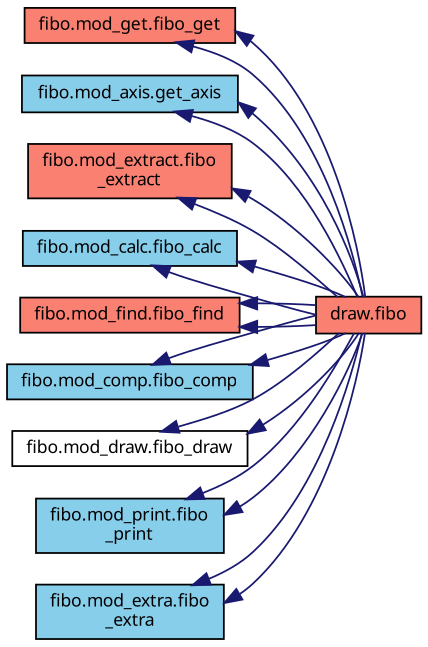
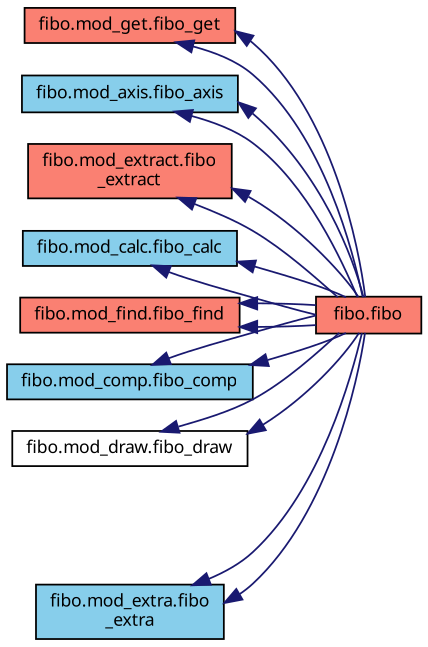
node "fibo.mod_axis.get_axis": label "fibo.mod_axis.get_axis" -> "fibo.mod_axis.fibo_axis"
node "draw.fibo": label "draw.fibo" -> "fibo.fibo"
node "fibo.mod_print.fibo _print": removed
